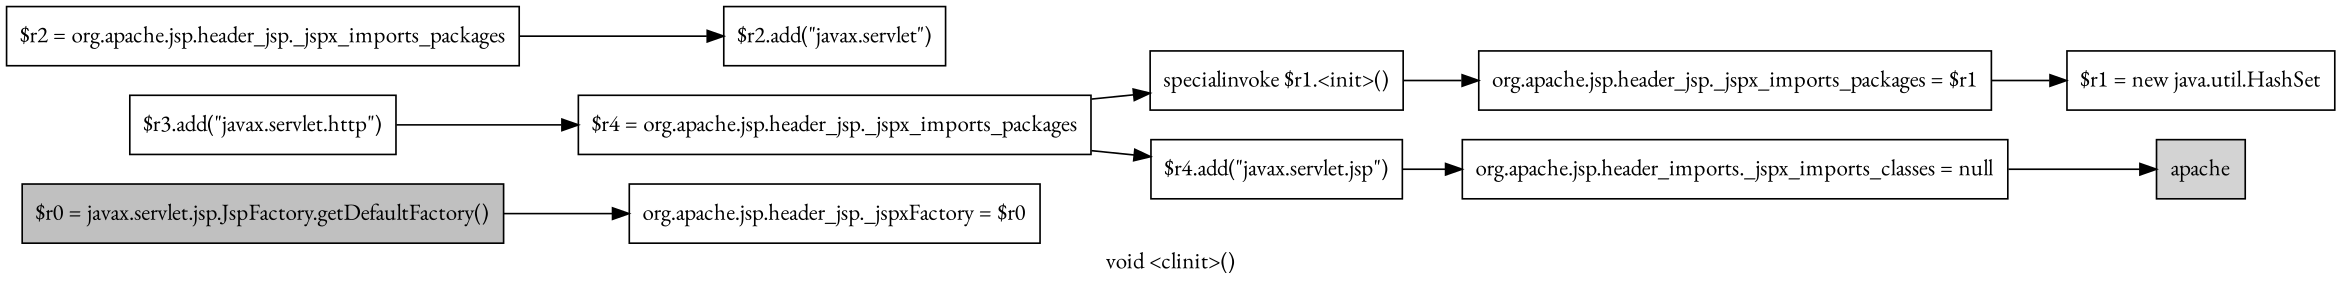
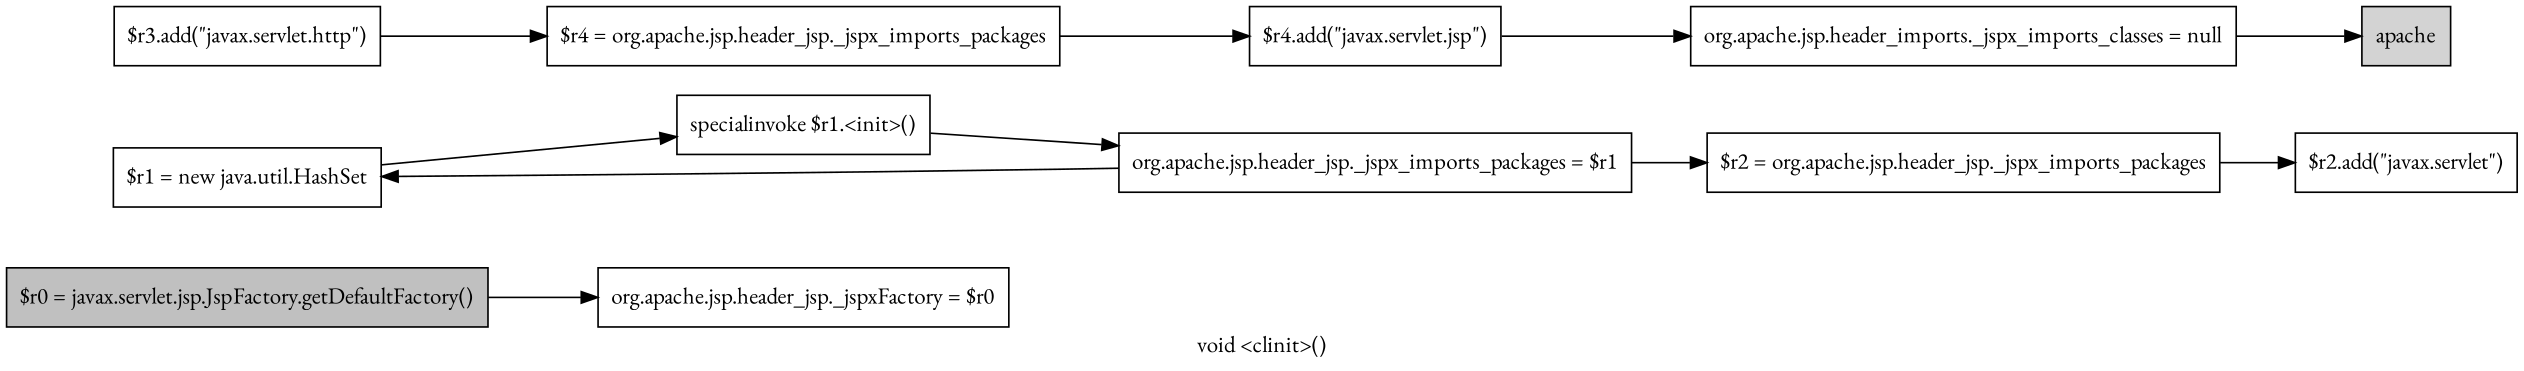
edge "$r4 = org.apache.jsp.header_jsp._jspx_imports_packages" -> "specialinvoke $r1.<init>()": now "$r1 = new java.util.HashSet" -> "specialinvoke $r1.<init>()"
edge "org.apache.jsp.header_jsp._jspx_imports_packages = $r1" -> "$r2 = org.apache.jsp.header_jsp._jspx_imports_packages": added
